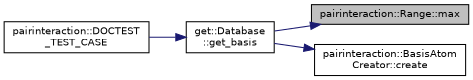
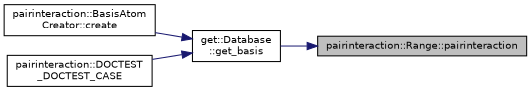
node "pairinteraction::Range::max": label "pairinteraction::Range::max" -> "pairinteraction::Range::pairinteraction"
node "pairinteraction::DOCTEST _TEST_CASE": label "pairinteraction::DOCTEST _TEST_CASE" -> "pairinteraction::DOCTEST _DOCTEST_CASE"
edge "get::Database ::get_basis" -> "pairinteraction::BasisAtom Creator::create": reversed
